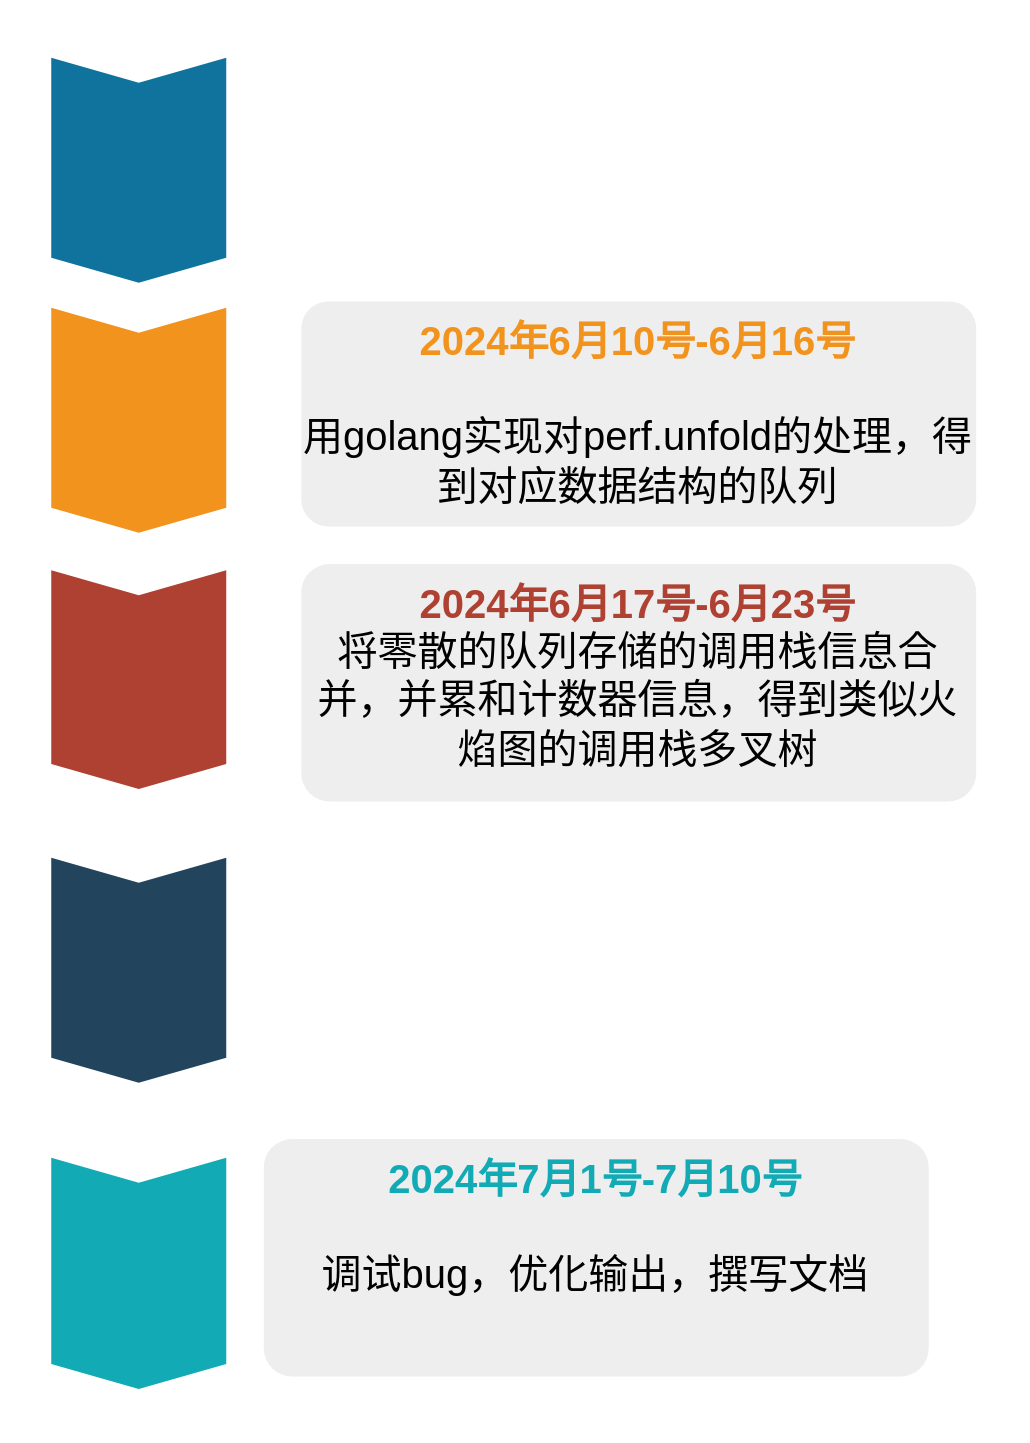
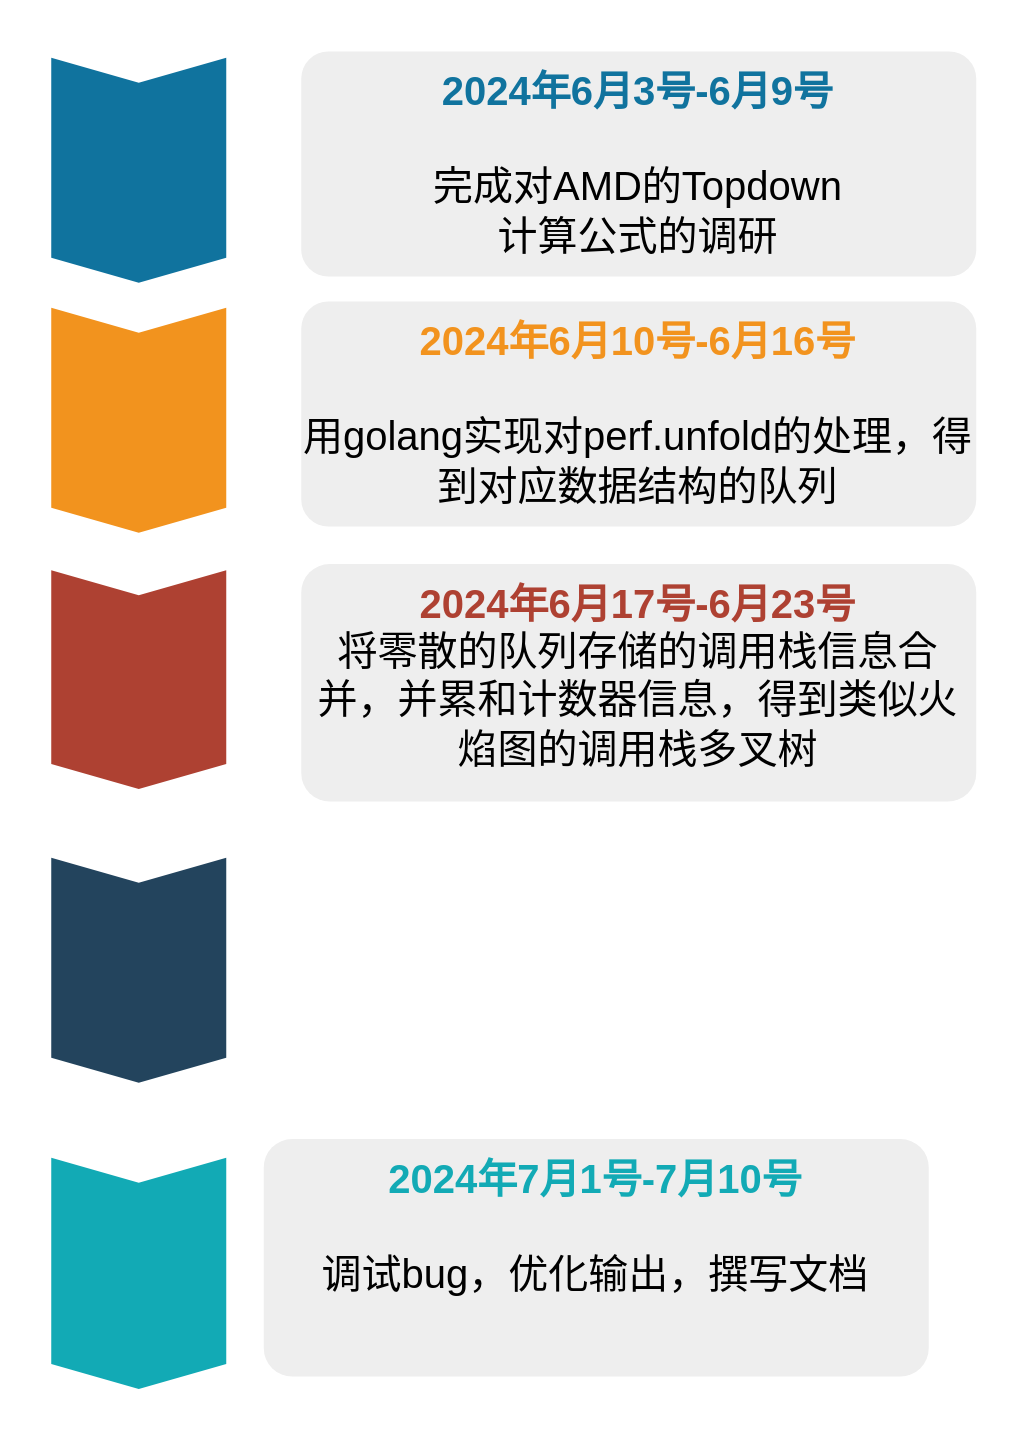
node "2024年6月3号-6月9号 完成对AMD的Topdown 计算公式的调研": added
